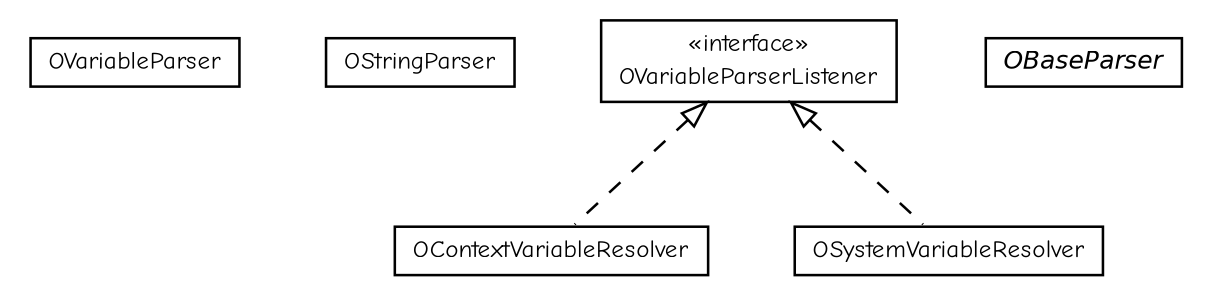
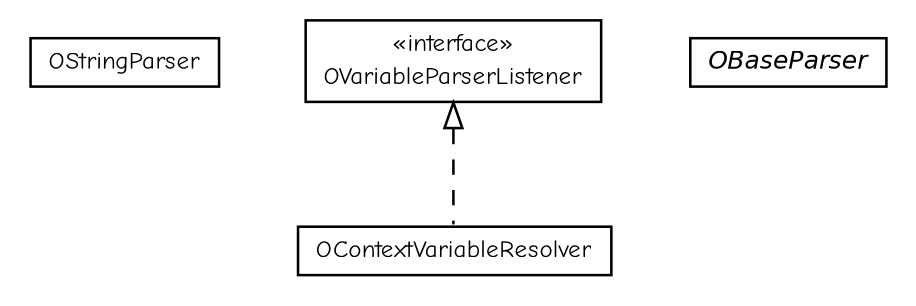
node "OVariableParser": removed
node "OSystemVariableResolver": removed
